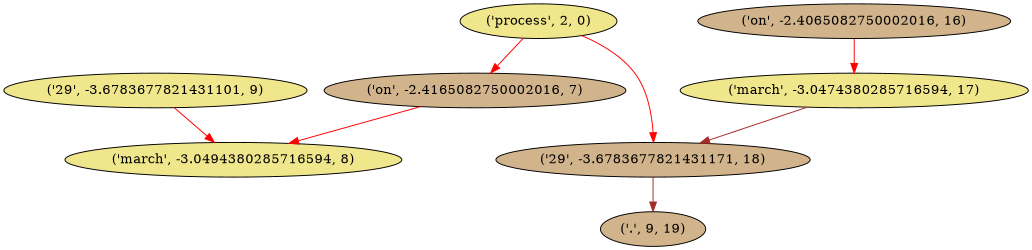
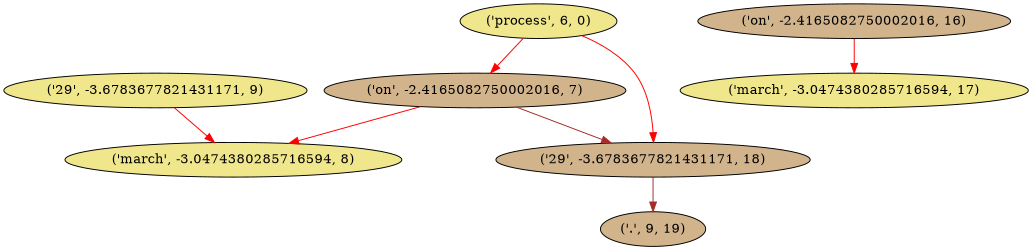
node "('process', 2, 0)": label "('process', 2, 0)" -> "('process', 6, 0)"
node "('on', -2.4065082750002016, 16)": label "('on', -2.4065082750002016, 16)" -> "('on', -2.4165082750002016, 16)"
node "('29', -3.6783677821431101, 9)": label "('29', -3.6783677821431101, 9)" -> "('29', -3.6783677821431171, 9)"
edge "('march', -3.0474380285716594, 17)" -> "('29', -3.6783677821431171, 18)": now "('on', -2.4165082750002016, 7)" -> "('29', -3.6783677821431171, 18)"
node "('march', -3.0494380285716594, 8)": label "('march', -3.0494380285716594, 8)" -> "('march', -3.0474380285716594, 8)"
